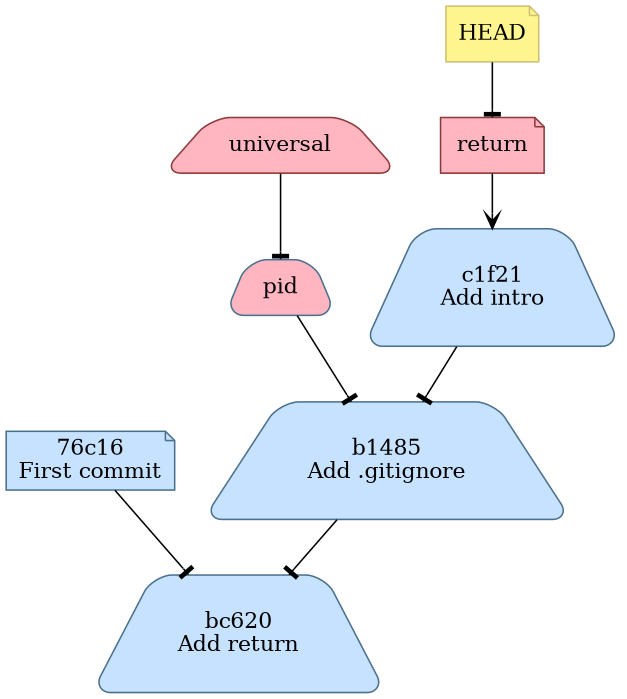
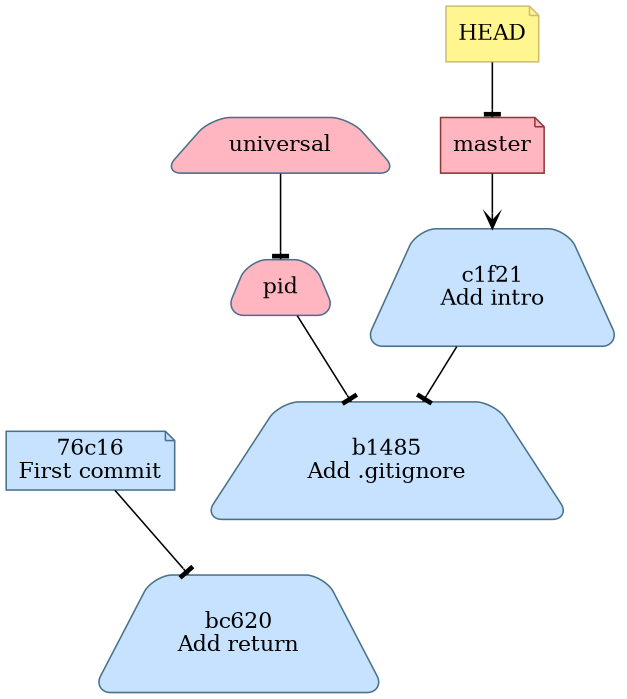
node "universal": color indianred4 -> skyblue4
node "return": label "return" -> "master"
edge "b1485 Add .gitignore" -> "bc620 Add return": removed
